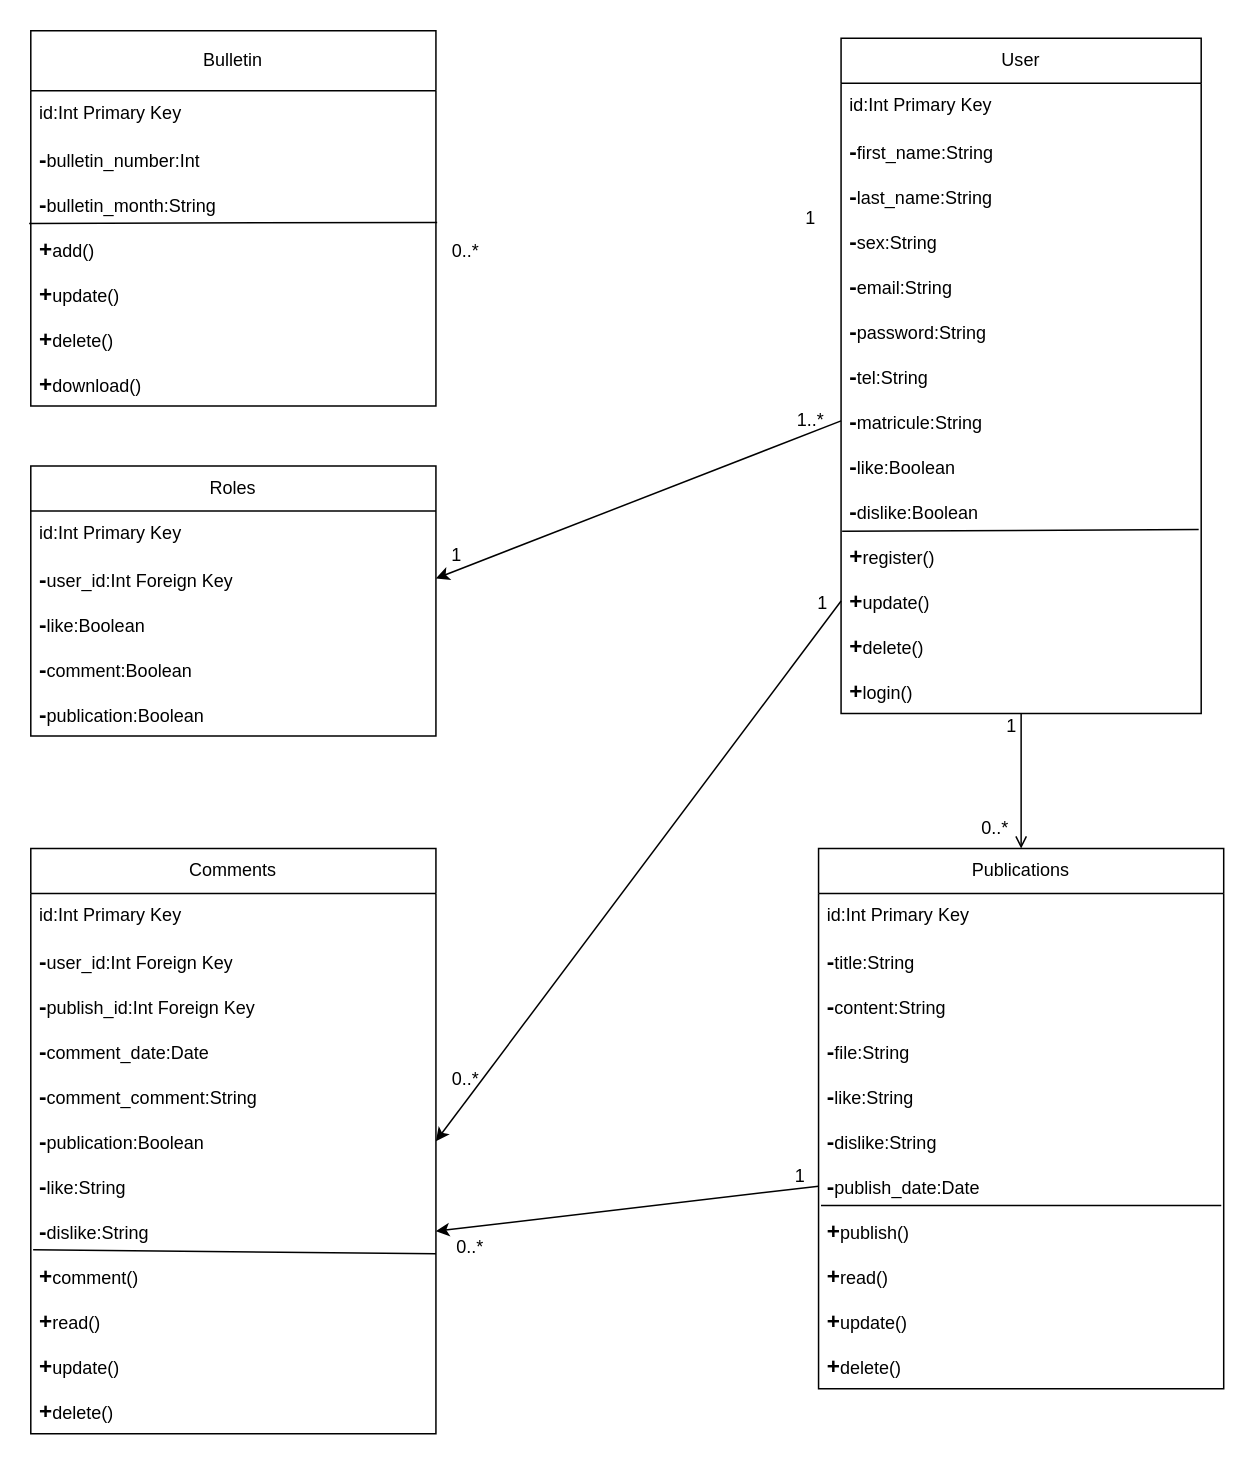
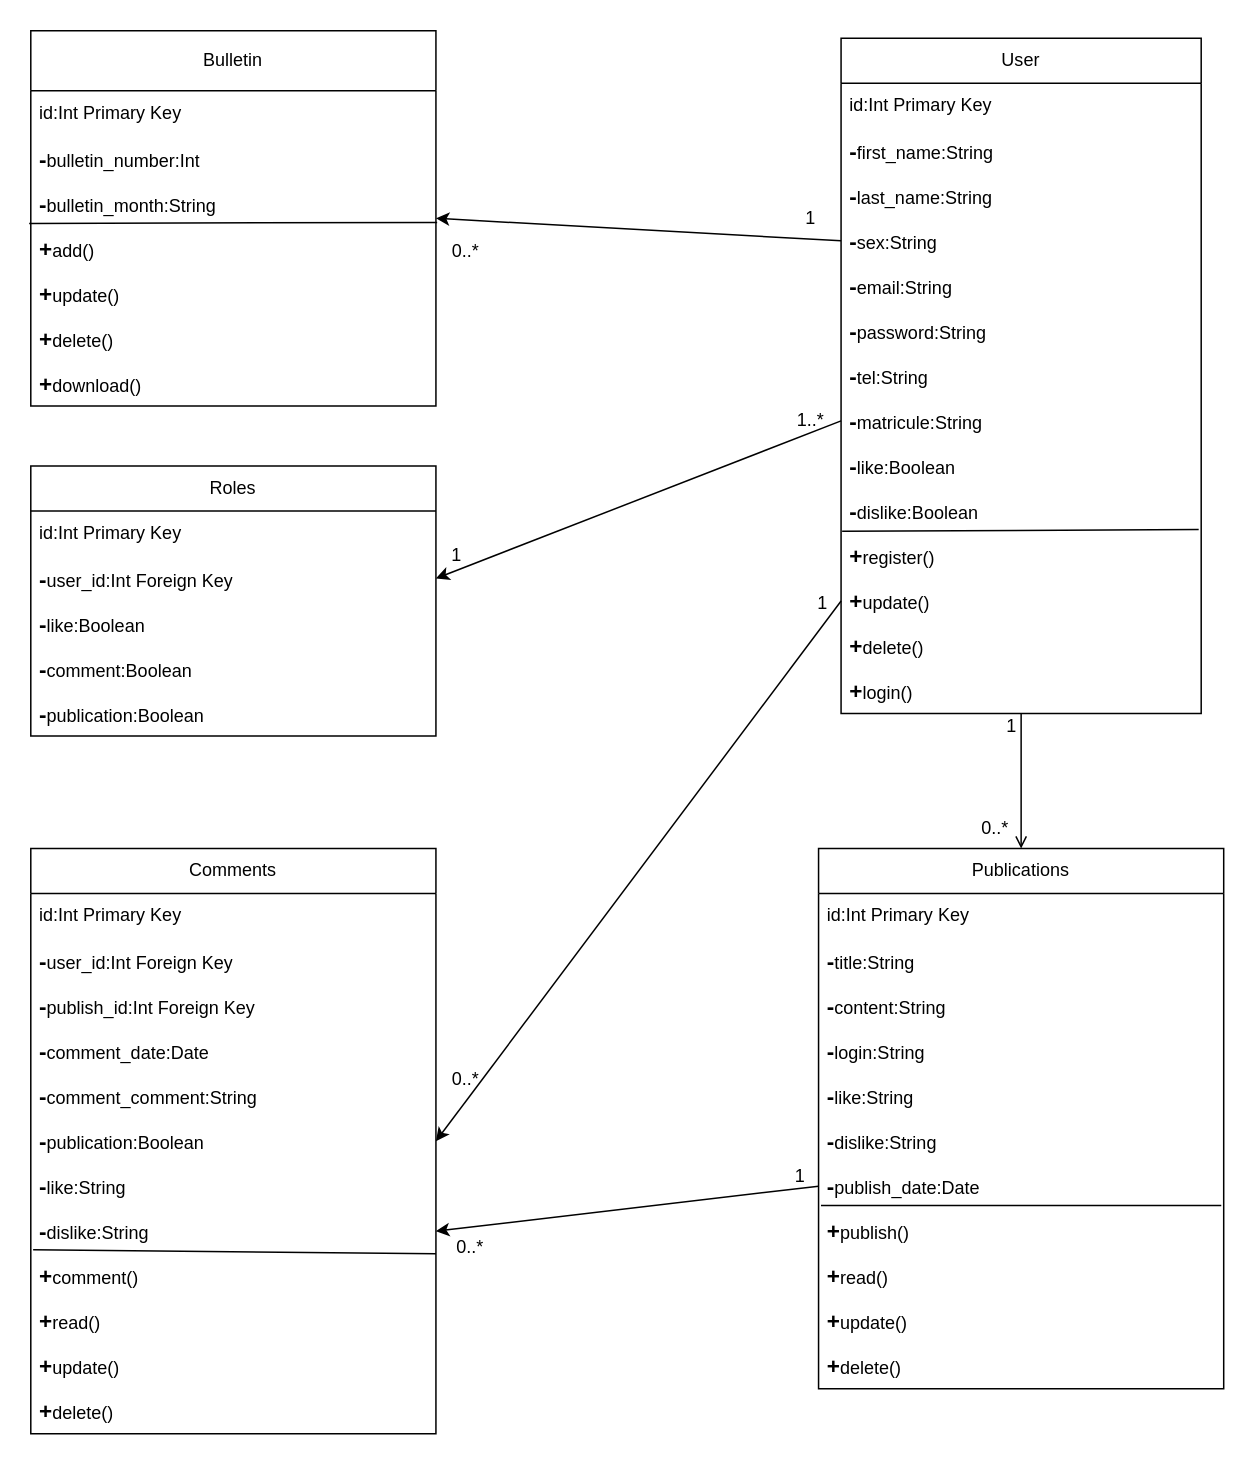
edge "-sex:String" -> "Bulletin": added
node "-file:String": label "-file:String" -> "-login:String"
